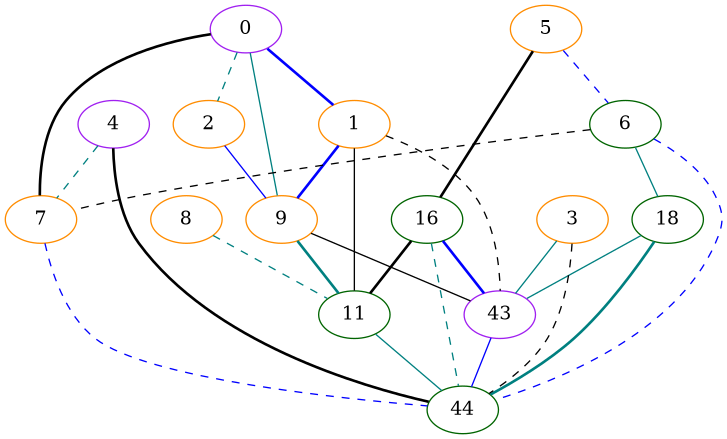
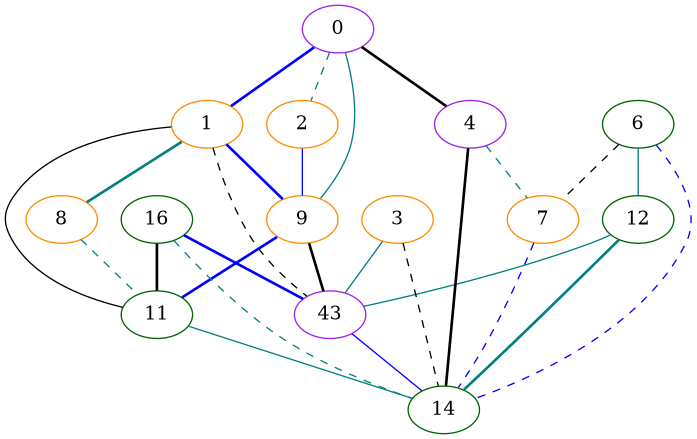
node "5": removed
edge "0" -- "7": now "0" -- "4"
edge "1" -- "8": added
node "18": label "18" -> "12"
edge "9" -- "43": style solid -> bold
edge "9" -- "11": color teal -> blue
node "44": label "44" -> "14"
